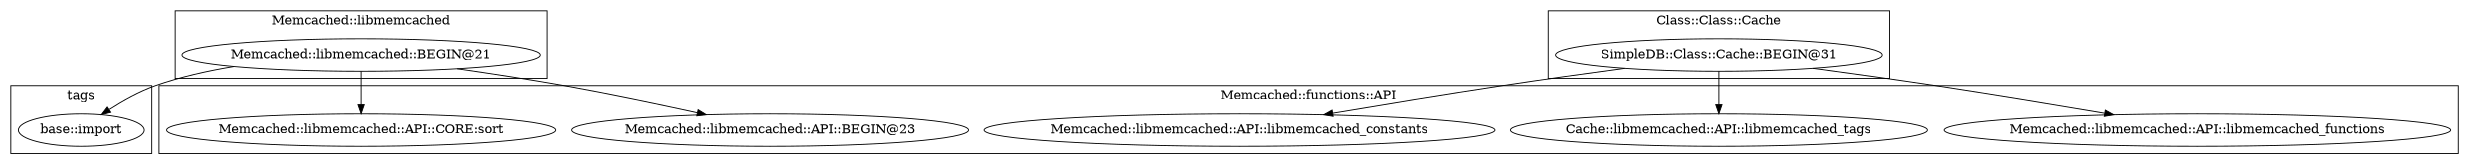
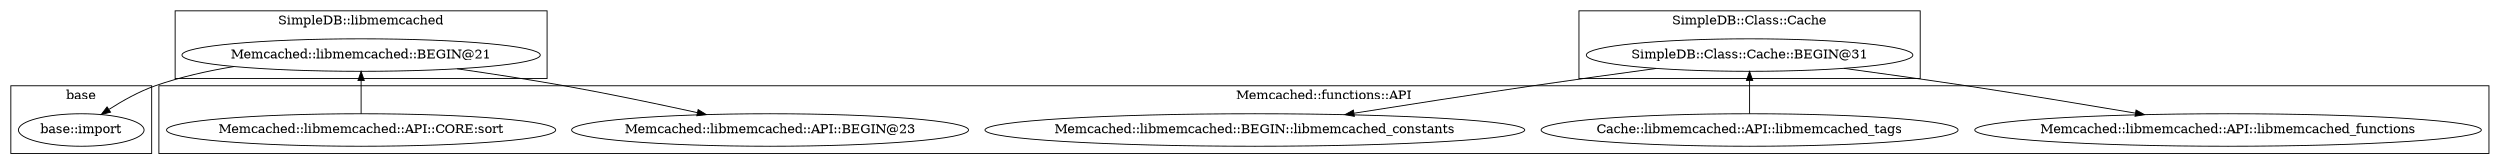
cluster "Memcached::libmemcached": label "Memcached::libmemcached" -> "SimpleDB::libmemcached"
cluster "Class::Class::Cache": label "Class::Class::Cache" -> "SimpleDB::Class::Cache"
edge "Memcached::libmemcached::BEGIN@21" -> "Memcached::libmemcached::API::CORE:sort": reversed
edge "SimpleDB::Class::Cache::BEGIN@31" -> "Cache::libmemcached::API::libmemcached_tags": reversed
cluster "tags": label "tags" -> "base"
node "Memcached::libmemcached::API::libmemcached_constants": label "Memcached::libmemcached::API::libmemcached_constants" -> "Memcached::libmemcached::BEGIN::libmemcached_constants"
